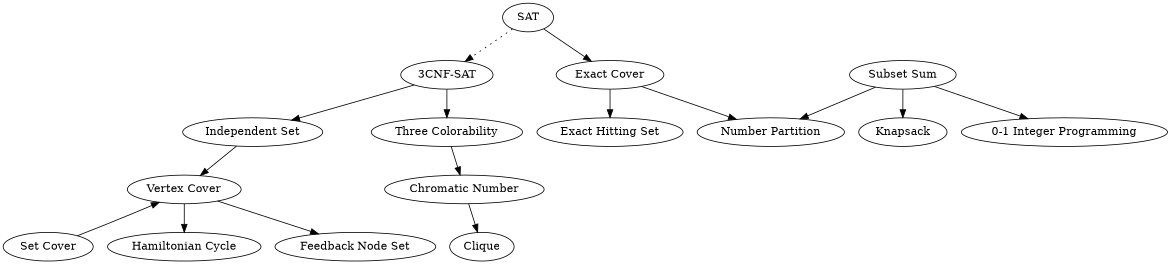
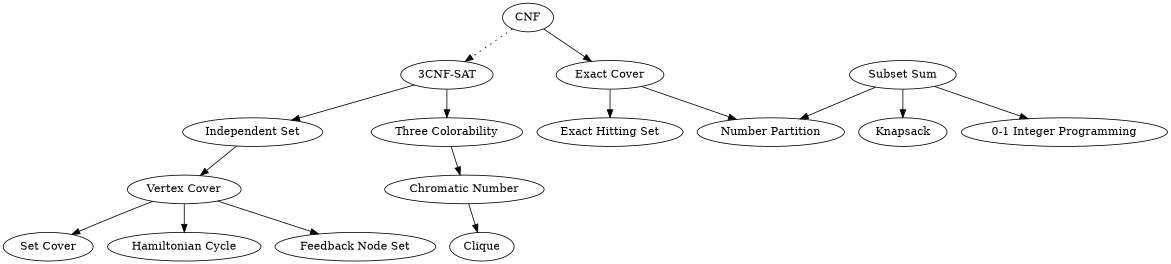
node "SAT": label "SAT" -> "CNF"
edge "Set Cover" -> "Vertex Cover": reversed
